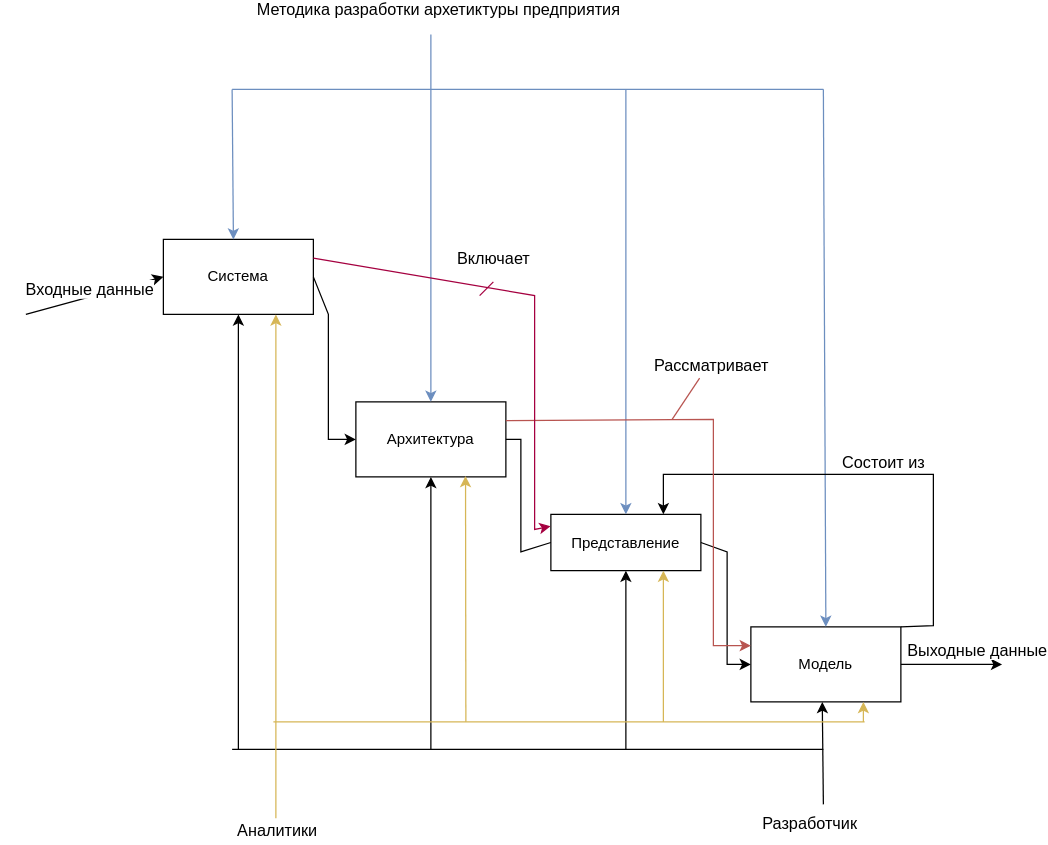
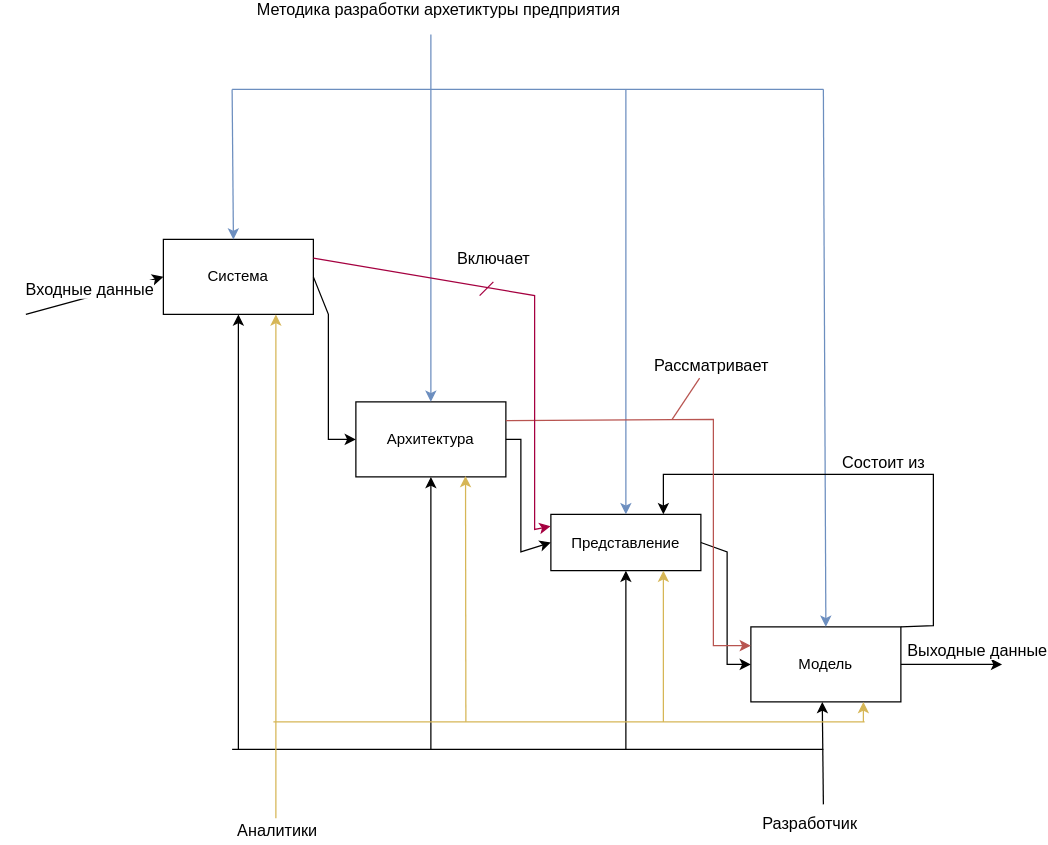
edge "Архитектура" -- "Представление": arrowhead none -> classic
